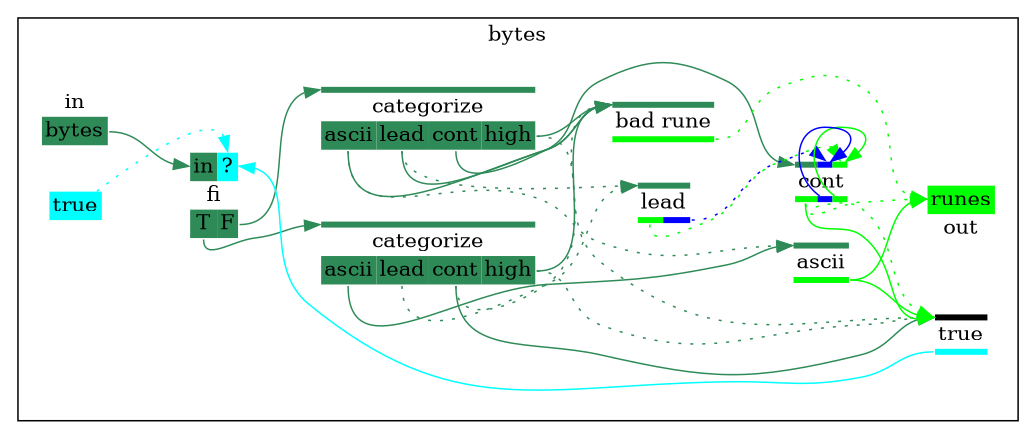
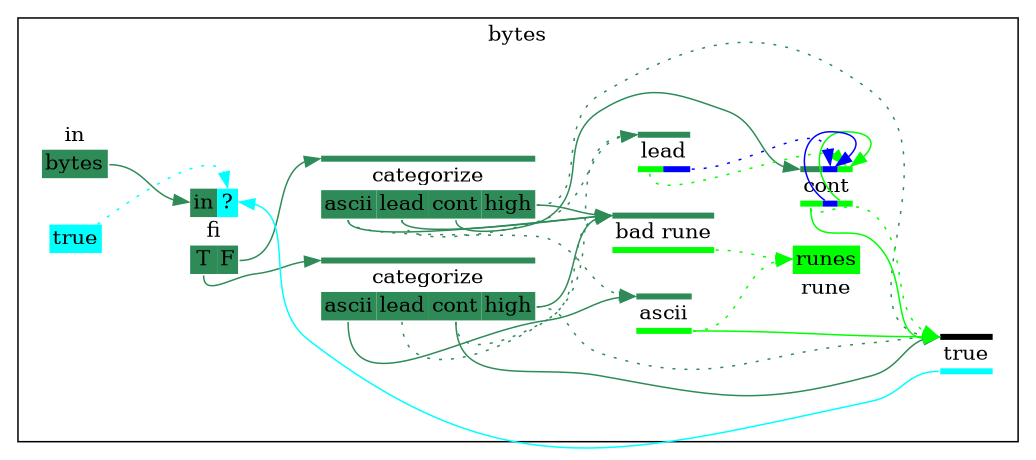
edge "cont" -> "runes": removed
node "runes": text "out" -> "rune"
edge "ascii" -> "runes": style solid -> dotted
